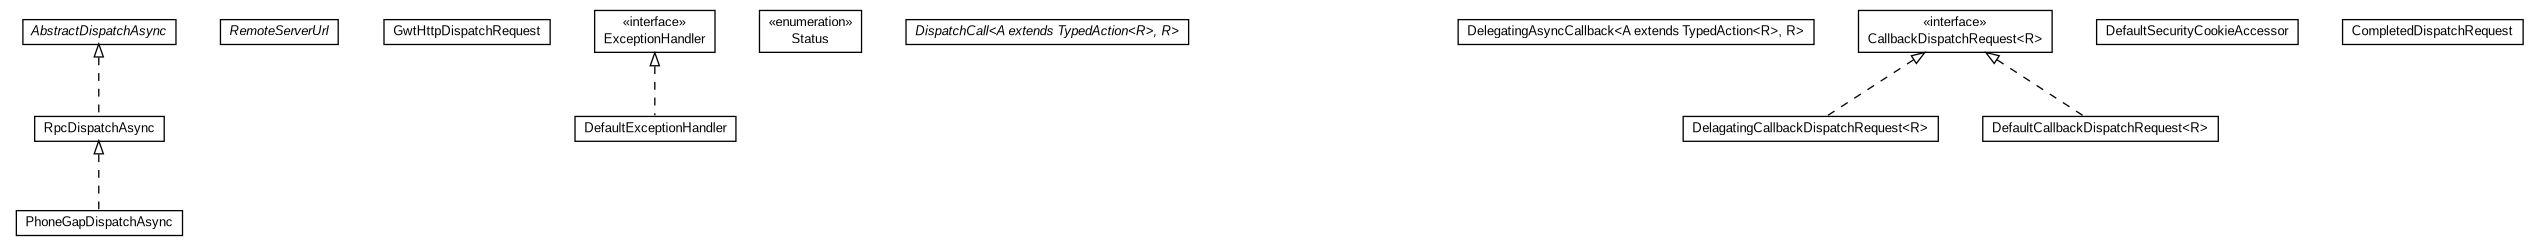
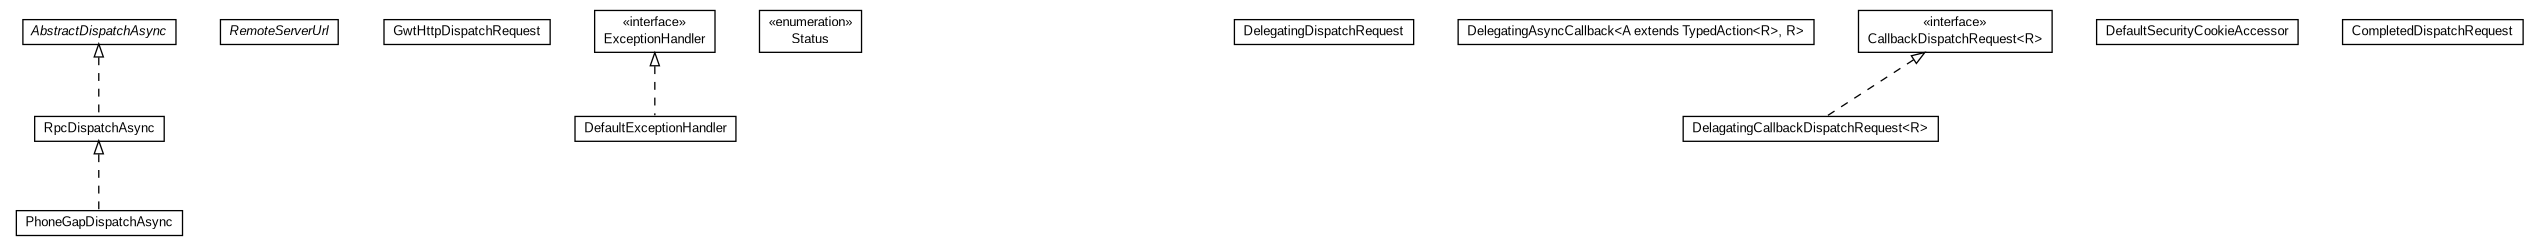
node "DispatchCall<A extends TypedAction<R>, R>": removed
node "DelegatingDispatchRequest": added
node "DefaultCallbackDispatchRequest<R>": removed
